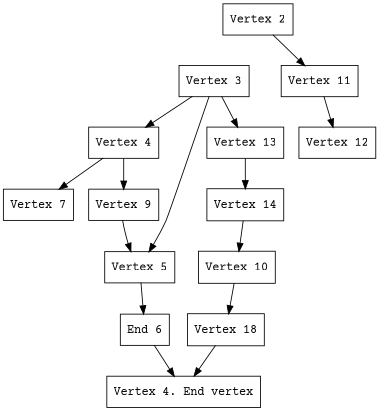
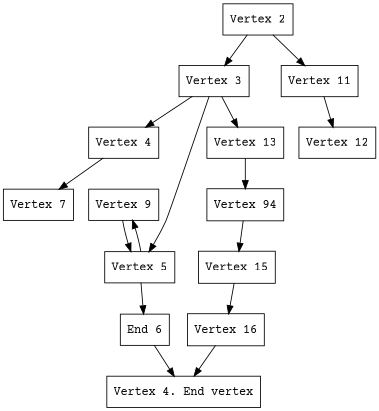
edge "Vertex 2" -> "Vertex 3": added
edge "Vertex 4" -> "Vertex 9": now "Vertex 5" -> "Vertex 9"
node "Vertex 14": label "Vertex 14" -> "Vertex 94"
node "Vertex 10": label "Vertex 10" -> "Vertex 15"
node "Vertex 18": label "Vertex 18" -> "Vertex 16"
